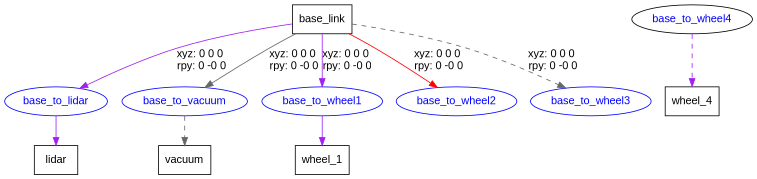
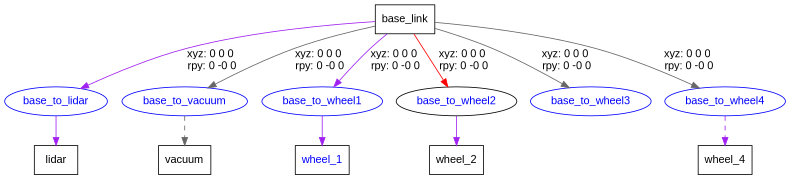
node "base_to_wheel4": color black -> blue
edge "base_link" -> "base_to_wheel4": added, label "xyz: 0 0 0 rpy: 0 -0 0"
edge "base_link" -> "base_to_wheel3": style dashed -> solid
node "base_to_wheel2": color blue -> black
node "wheel_1": fontcolor black -> blue
node "wheel_2": added
